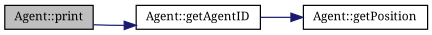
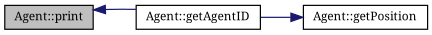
edge "Agent::print" -> "Agent::getAgentID": reversed
